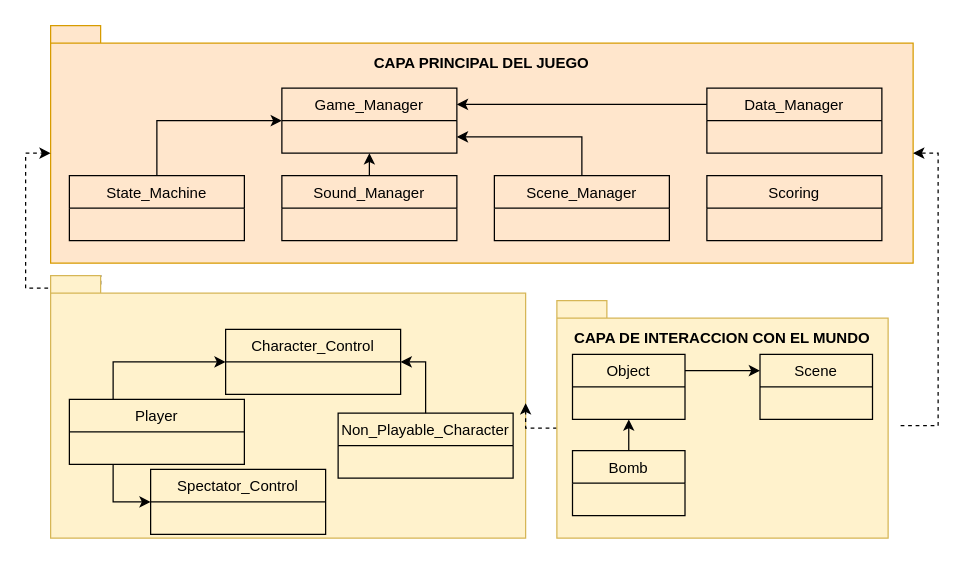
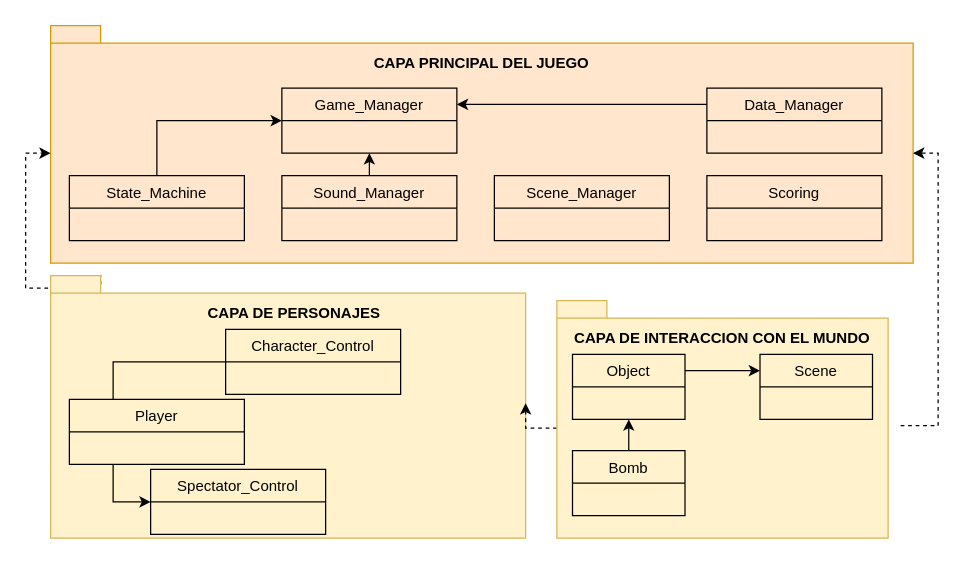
edge "Scene_Manager" -> "Game_Manager": removed
node "CAPA DE PERSONAJES": added
edge "Player" -> "Character_Control": arrowhead classic -> none
edge "Non_Playable_Character" -> "Character_Control": removed
node "Non_Playable_Character": removed
